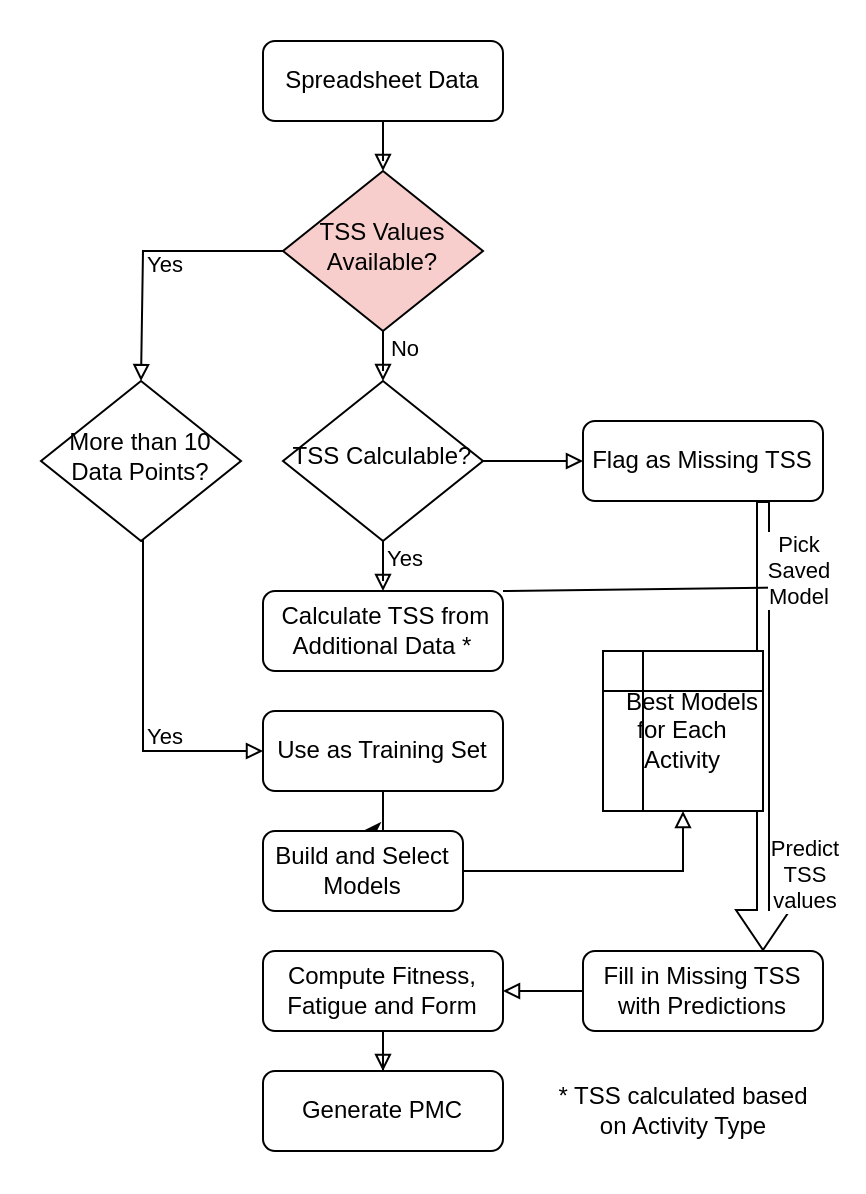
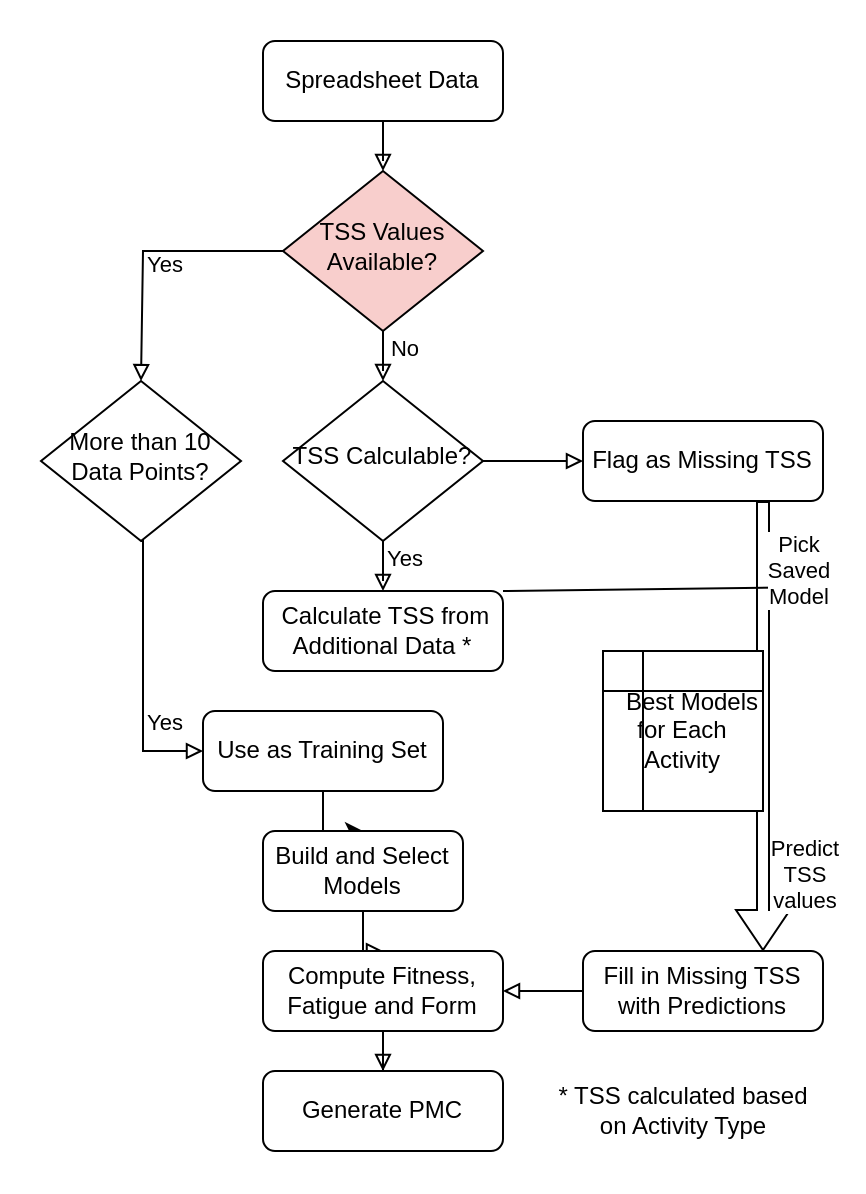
node "Use as Training Set": moved (383, 751) -> (323, 751)
edge "Build and Select Models" -> "Best Models for Each Activity": now "Build and Select Models" -> "Compute Fitness, Fatigue and Form"
